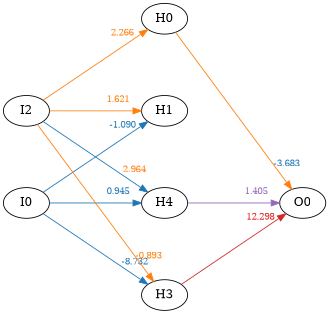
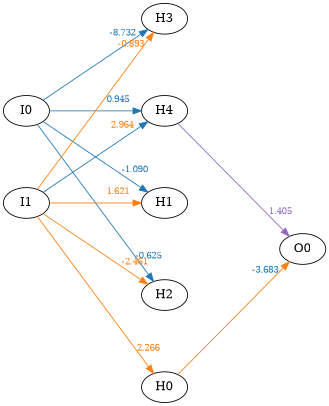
node "I2": label "I2" -> "I1"
edge "H3" -> "O0": removed
node "H2": added
